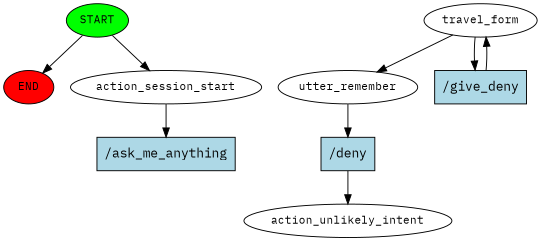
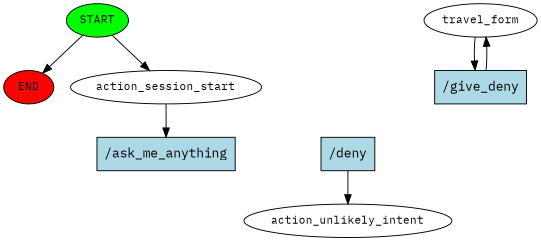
node "utter_remember": removed
